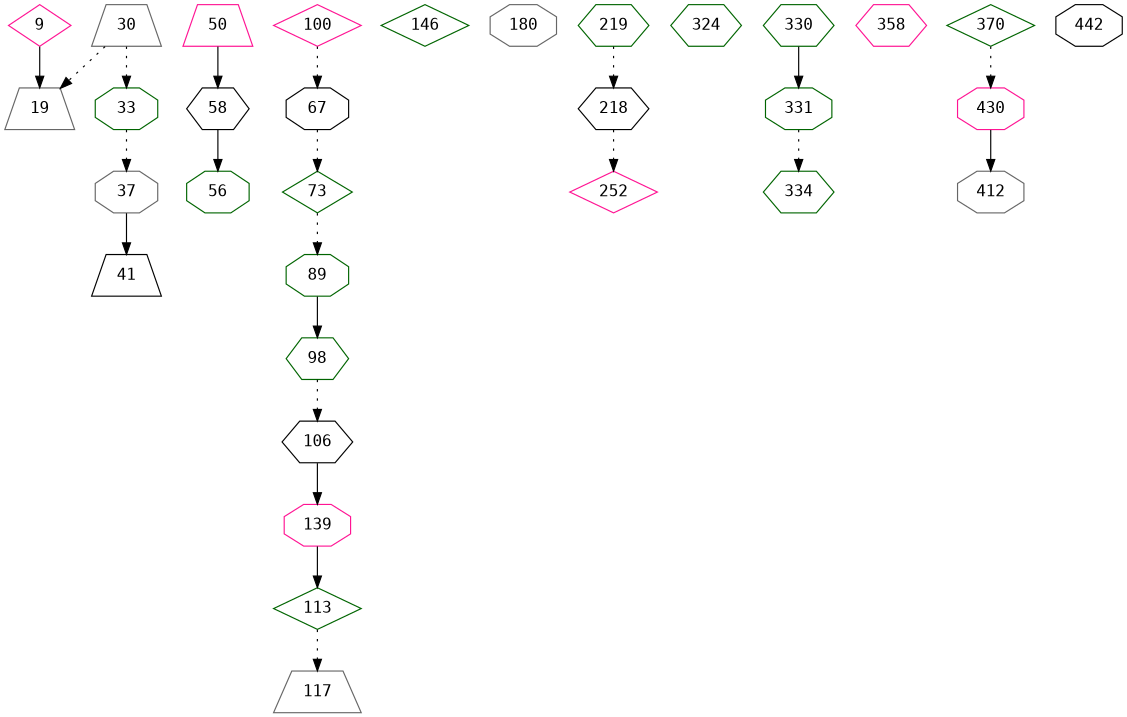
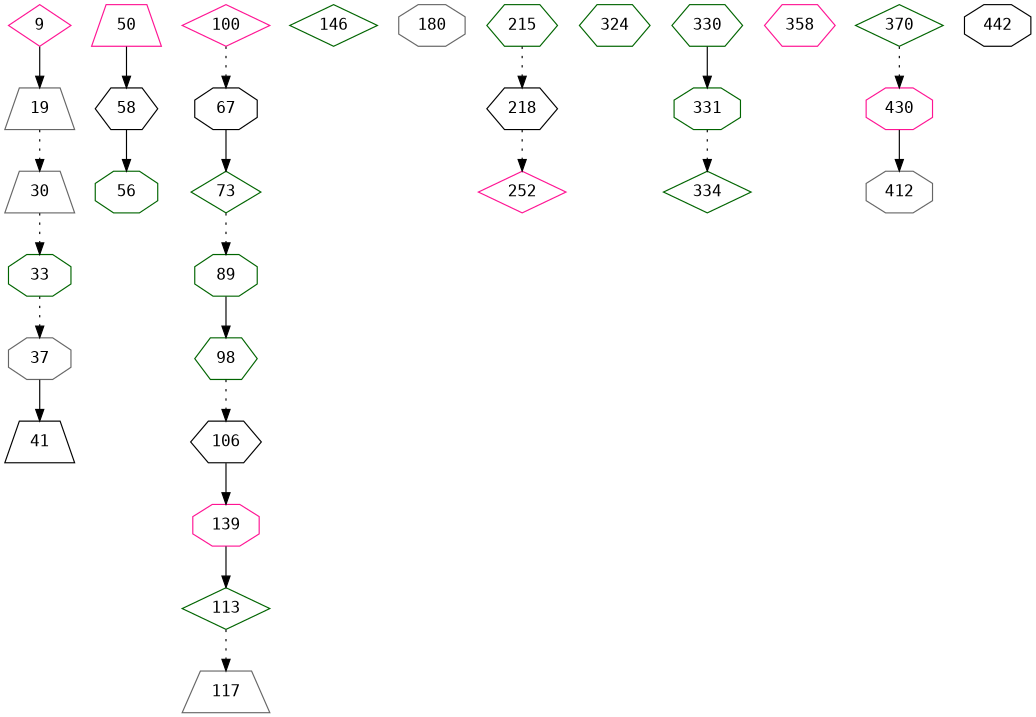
node "219": label "219" -> "215"
edge "30" -> "19": reversed
edge "67" -> "73": style dotted -> solid
node "334": shape hexagon -> diamond
